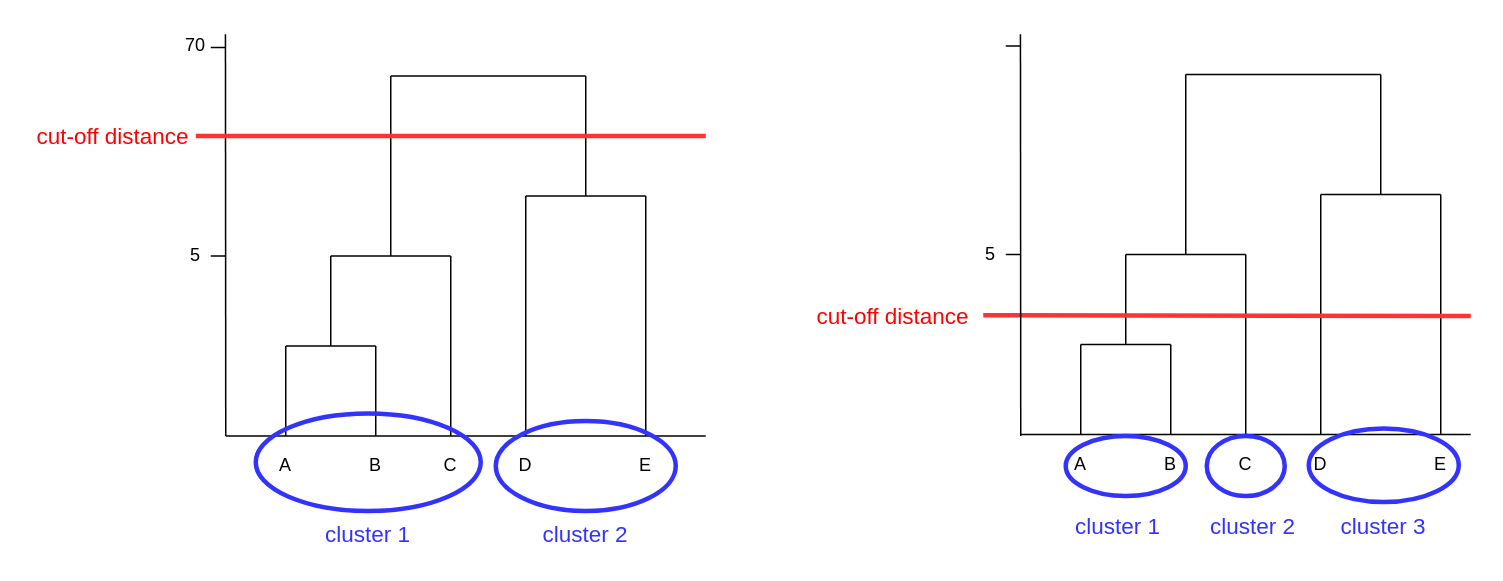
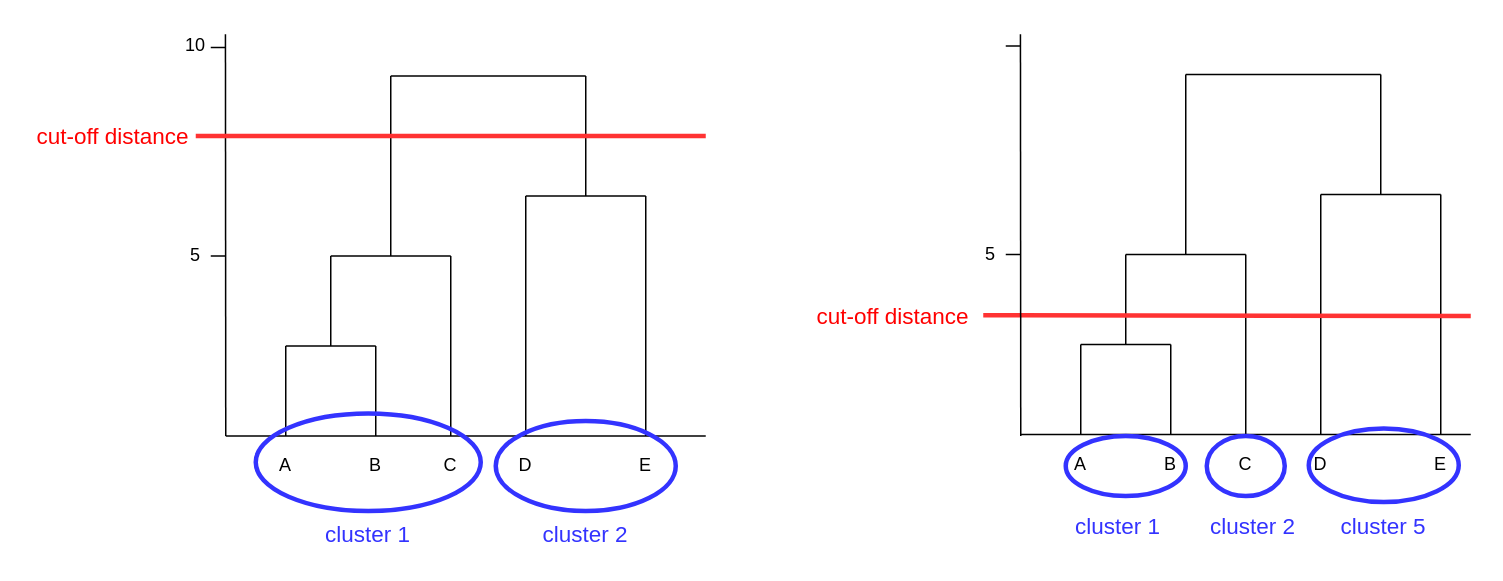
node "70": label "70" -> "10"
node "cluster 3": label "cluster 3" -> "cluster 5"
